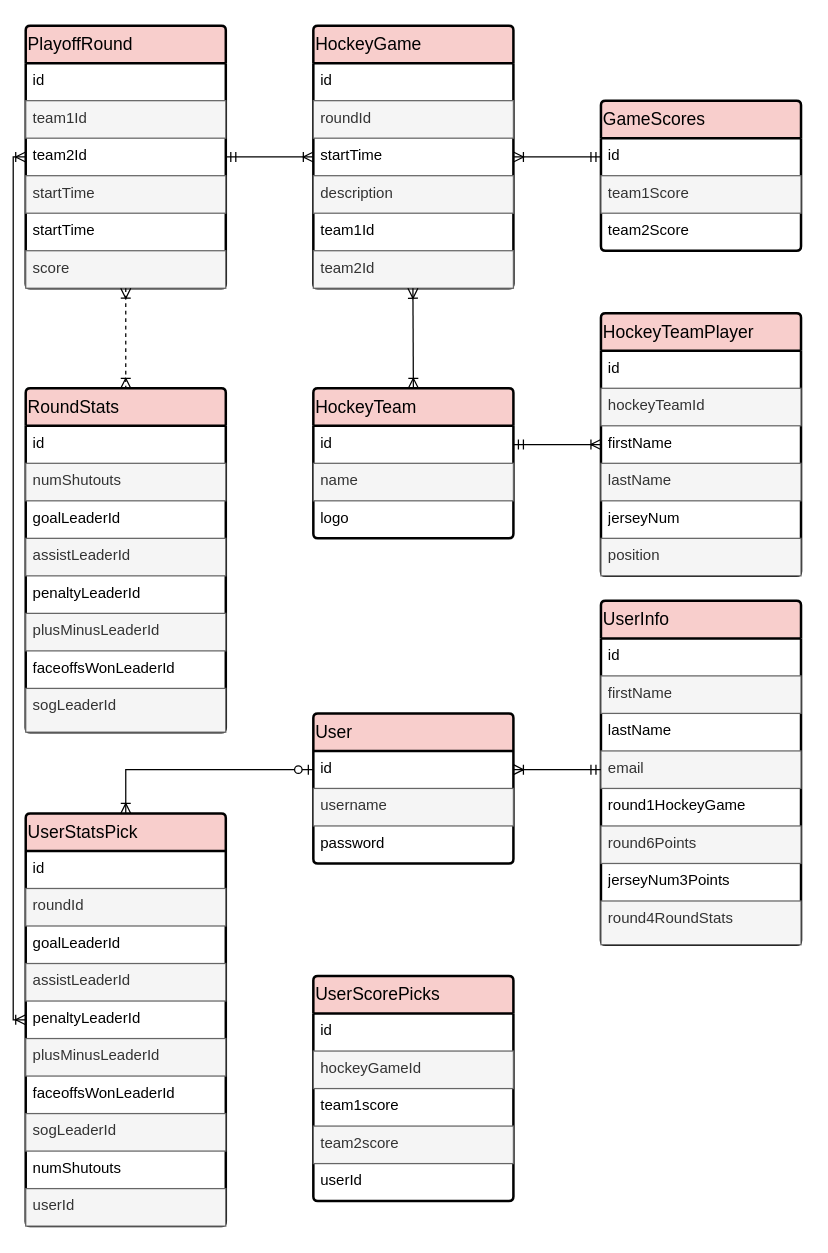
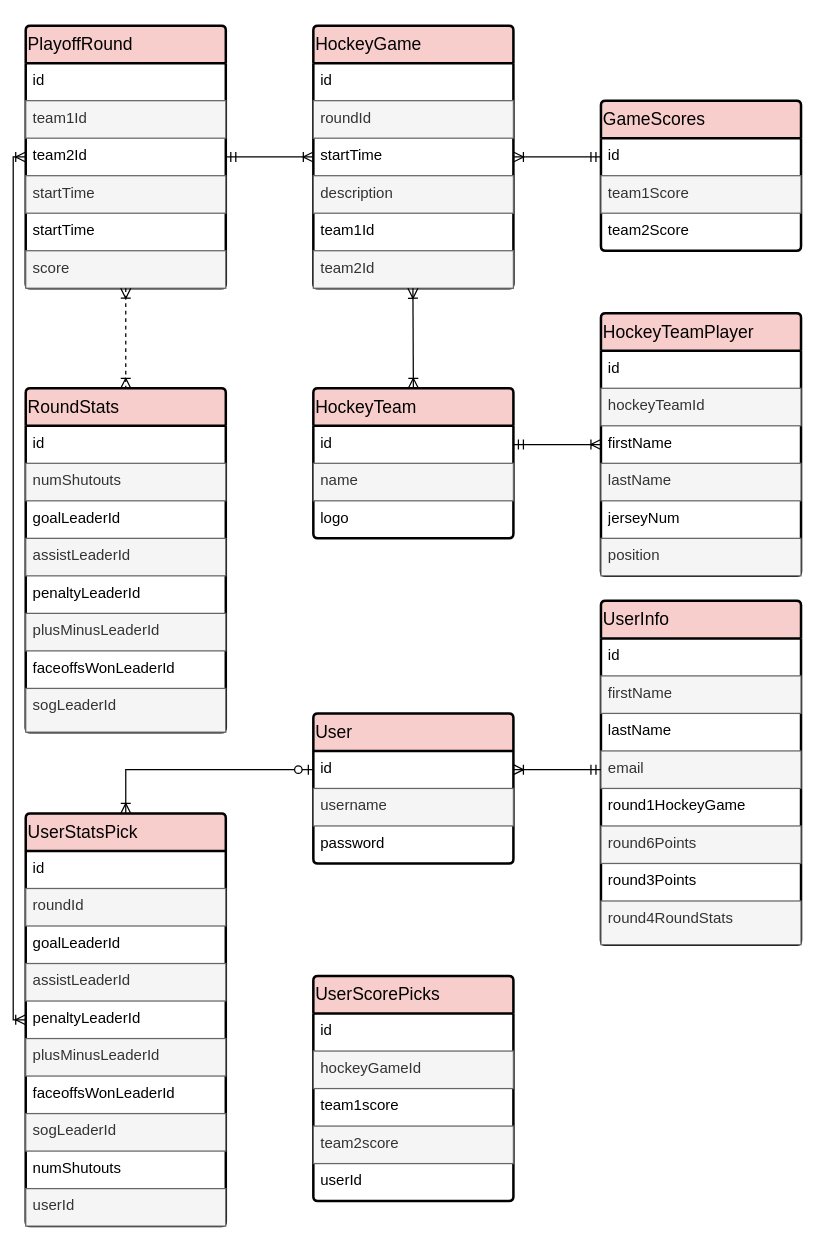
node "jerseyNum3Points": label "jerseyNum3Points" -> "round3Points"
